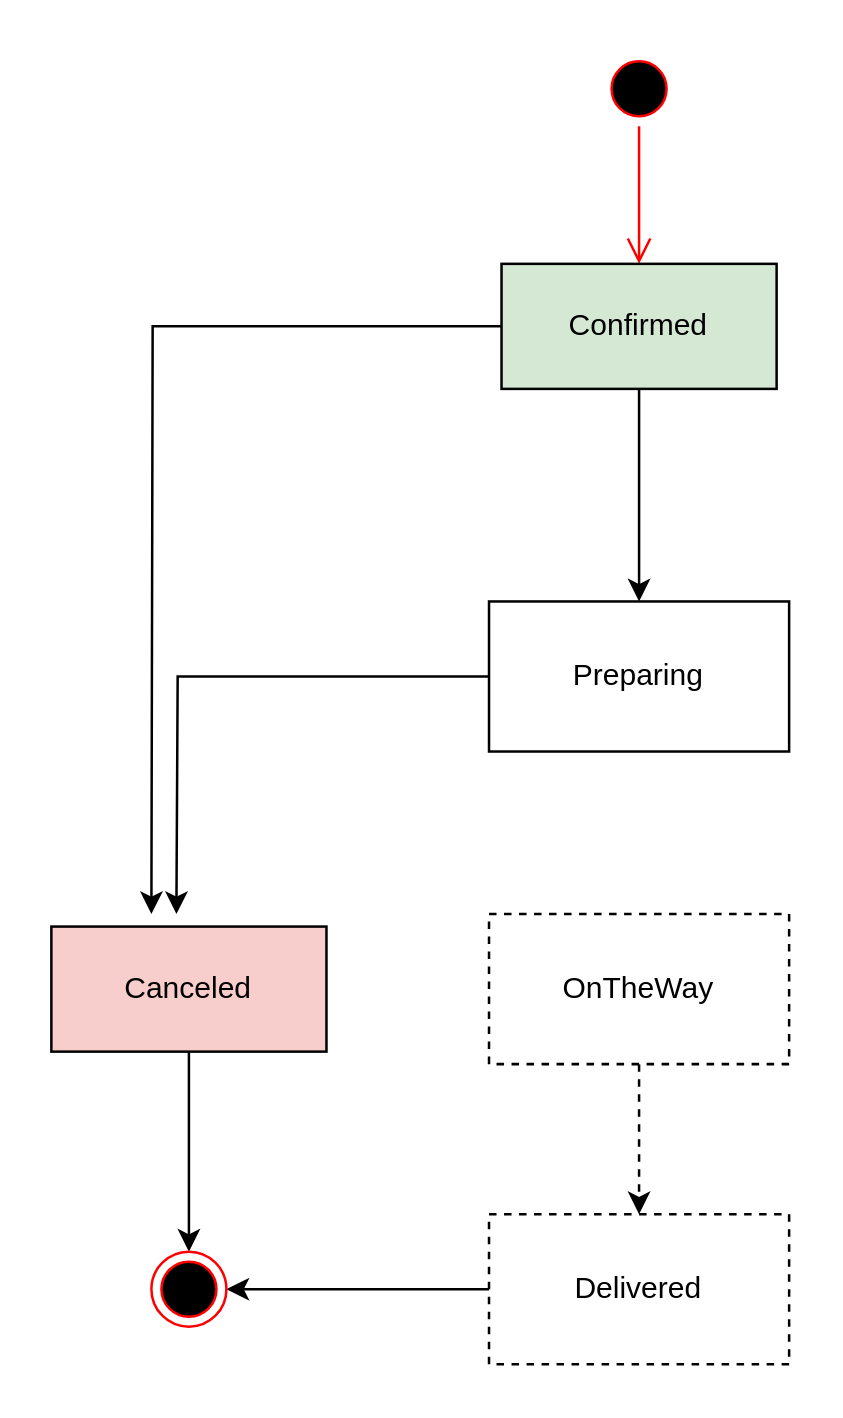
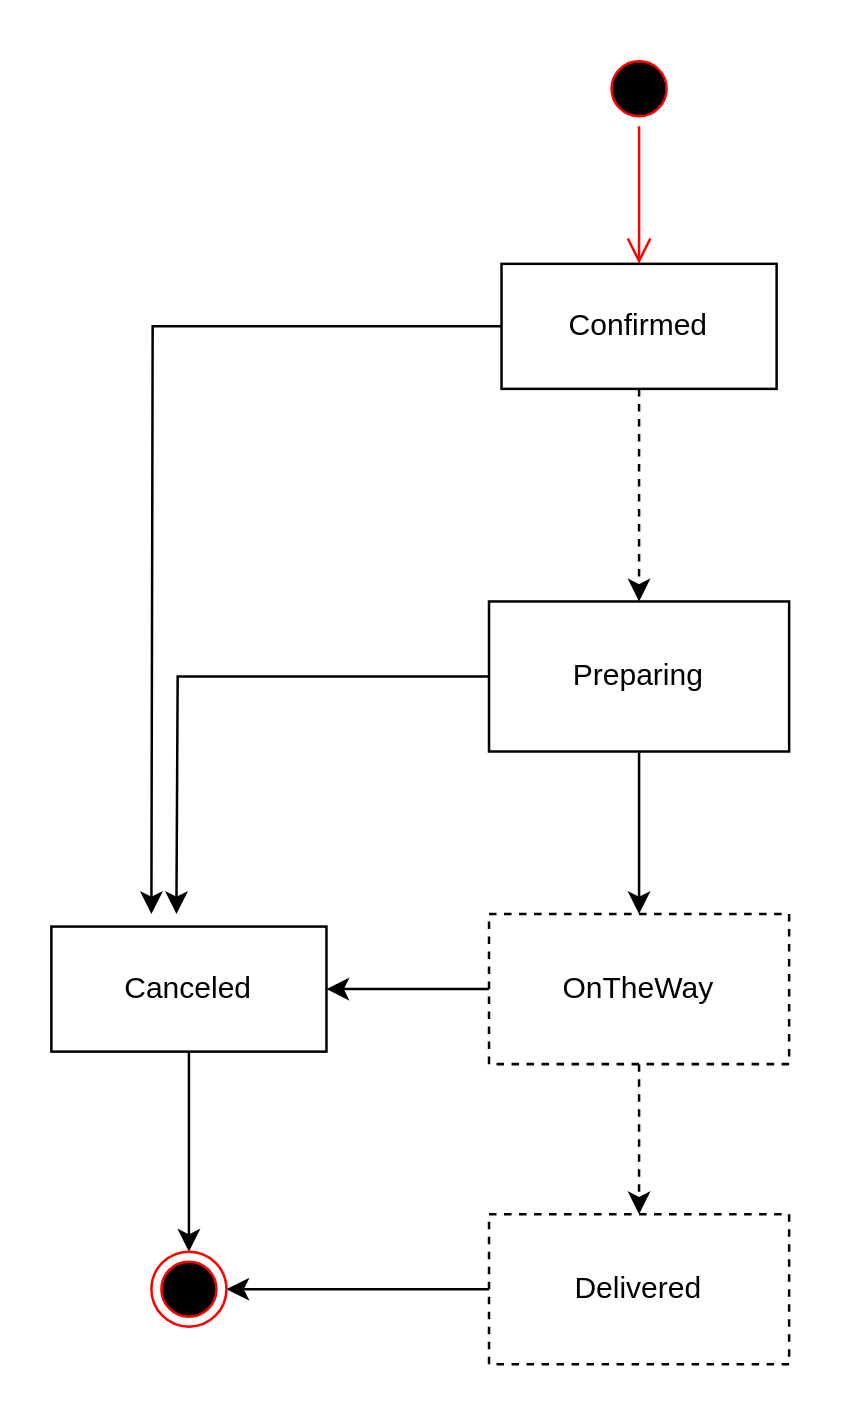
node "Confirmed": fillcolor #d5e8d4 -> #ffffff
edge "Confirmed" -> "Preparing": style solid -> dashed
edge "Preparing" -> "OnTheWay": added
node "Canceled": fillcolor #f8cecc -> #ffffff
edge "OnTheWay" -> "Canceled": added
